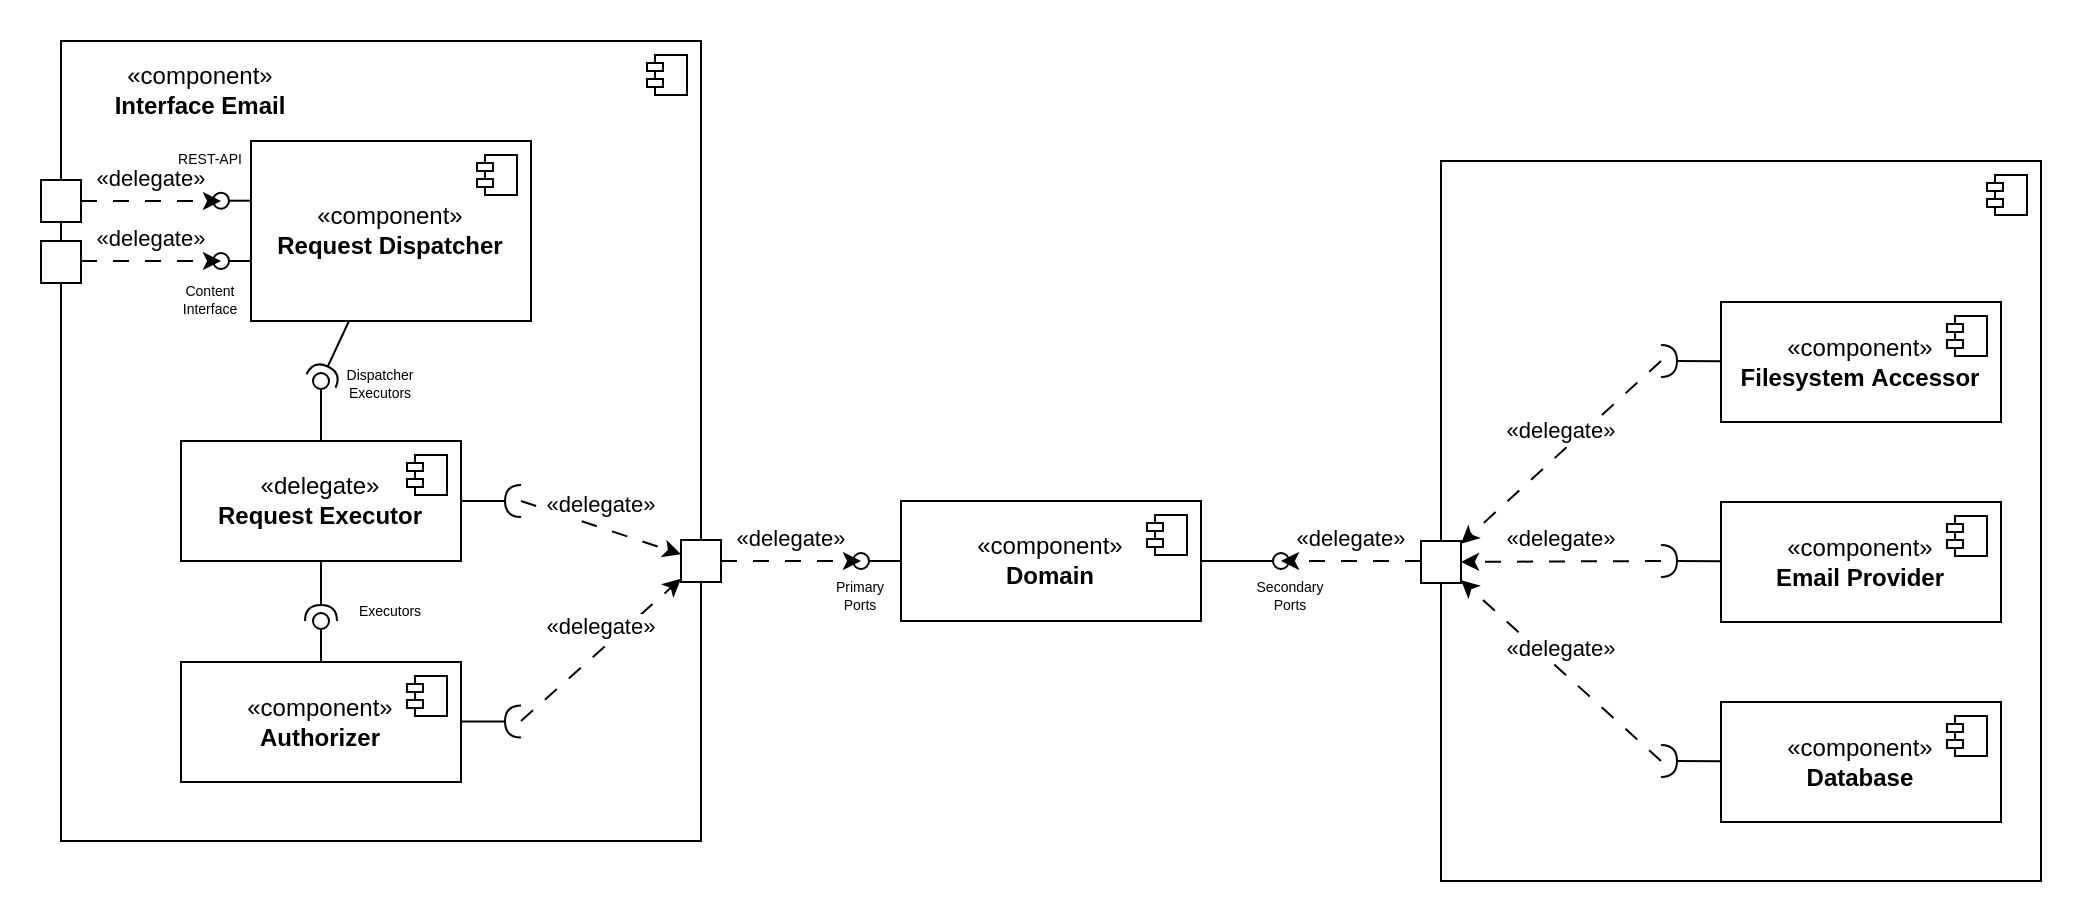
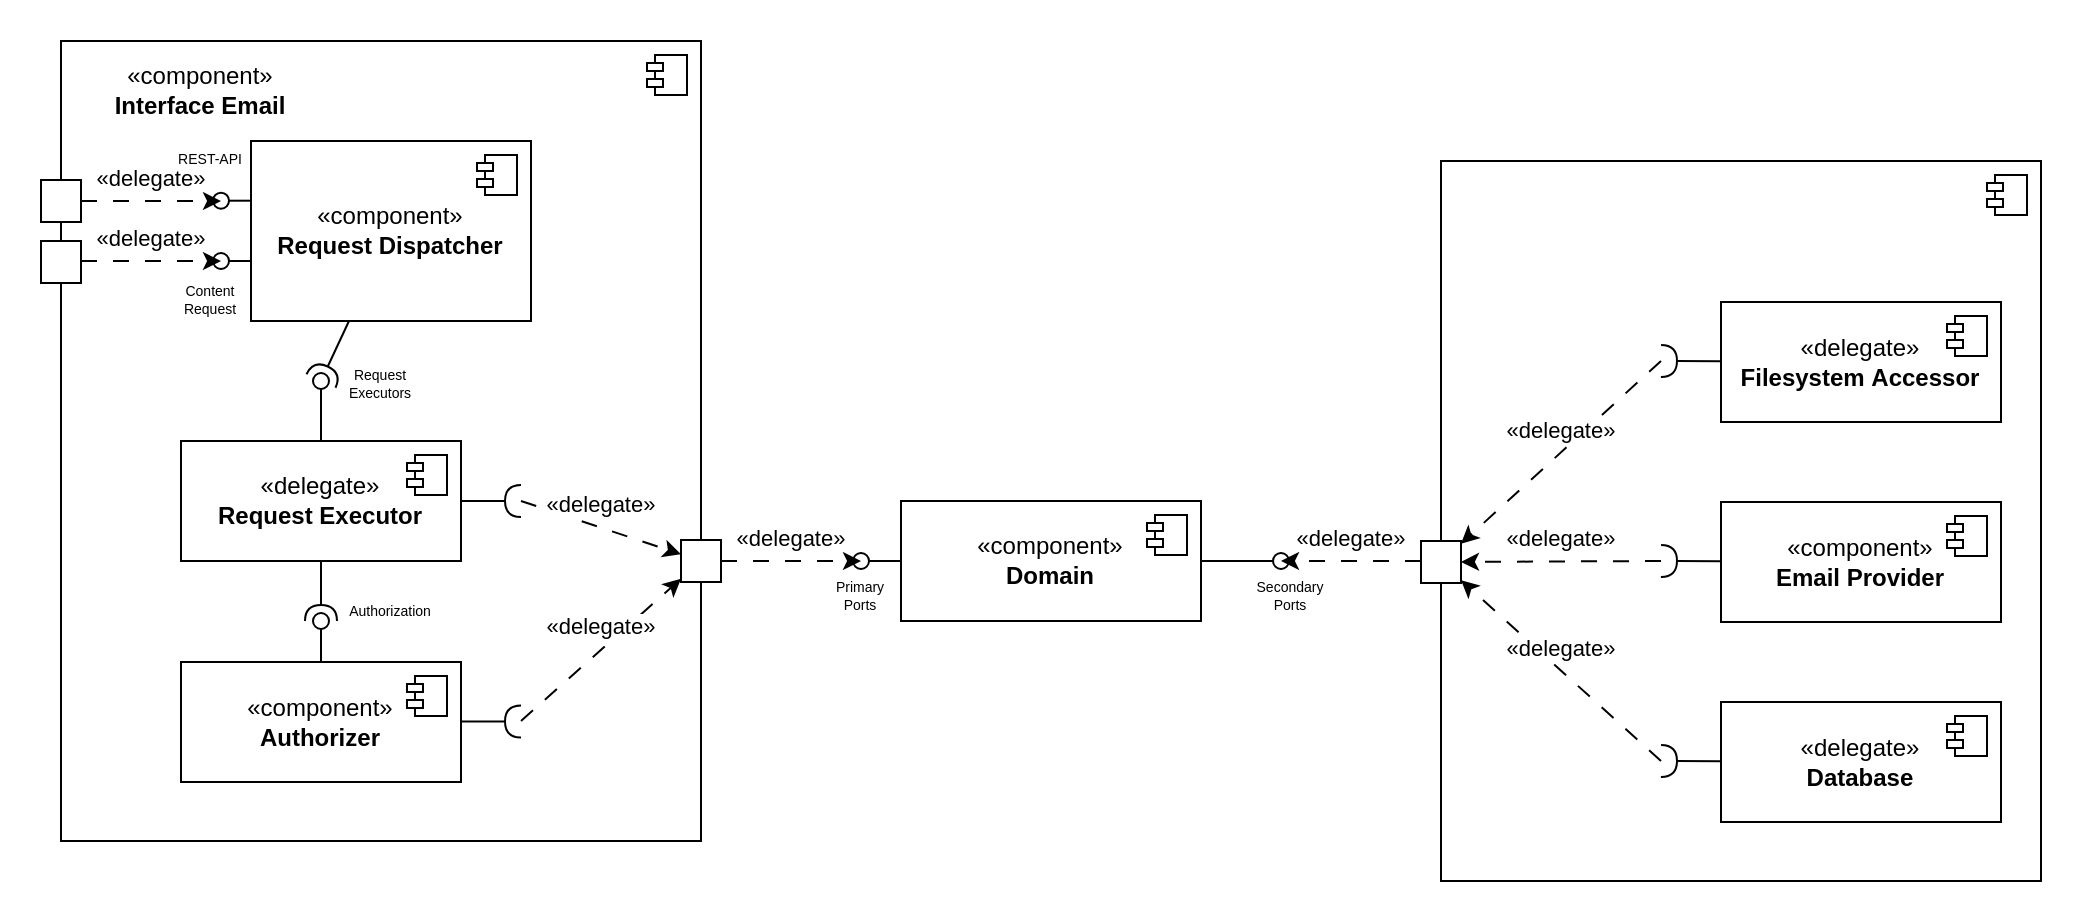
node "Content Interface": label "Content Interface" -> "Content Request"
node "«component» Filesystem Accessor": label "«component» Filesystem Accessor" -> "«delegate» Filesystem Accessor"
node "Dispatcher Executors": label "Dispatcher Executors" -> "Request Executors"
node "Executors": label "Executors" -> "Authorization"
node "«component» Database": label "«component» Database" -> "«delegate» Database"
